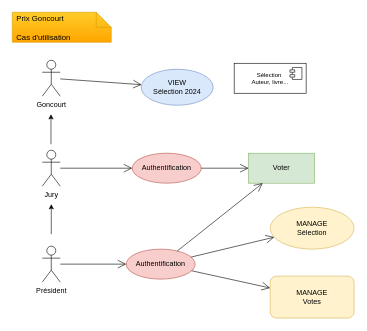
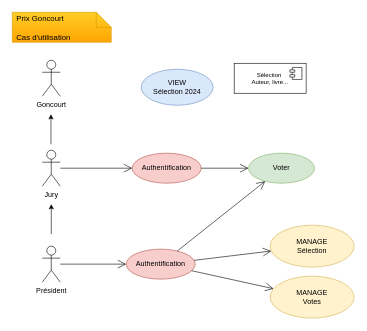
edge "Goncourt" -> "VIEW Sélection 2024": removed
node "Voter": shape rectangle -> ellipse
node "MANAGE Sélection": moved (312, 228) -> (312, 246)
node "MANAGE Votes": shape rounded rectangle -> ellipse
